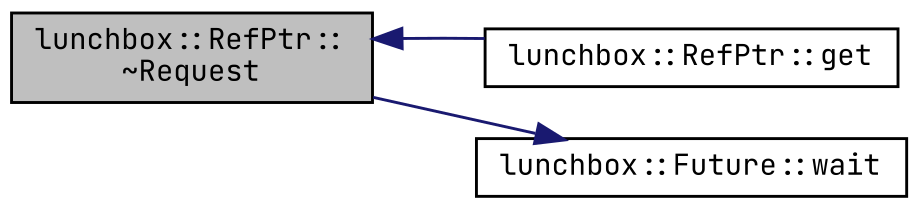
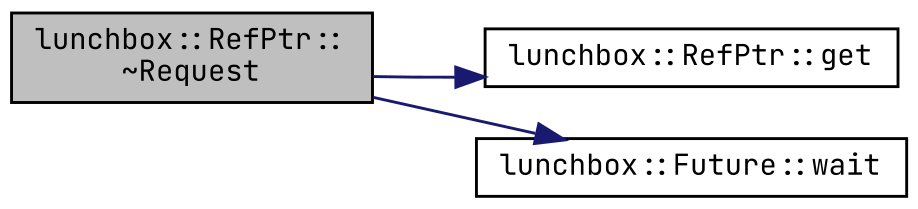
edge "lunchbox::RefPtr::get" -> "lunchbox::RefPtr:: ~Request": reversed
